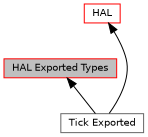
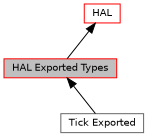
edge "Tick Exported" -> "HAL": now "HAL Exported Types" -> "HAL"
